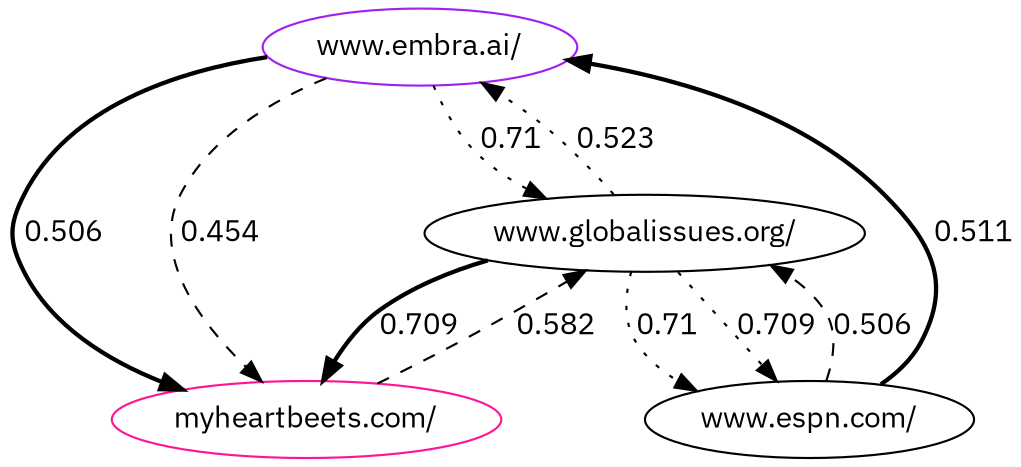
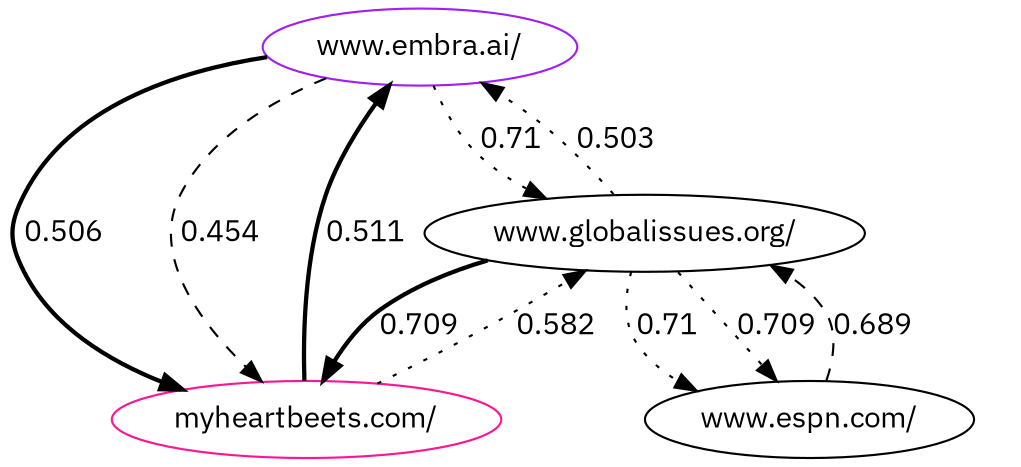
edge "www.globalissues.org/" -> "www.embra.ai/": label "0.523" -> "0.503"
edge "www.espn.com/" -> "www.embra.ai/": now "myheartbeets.com/" -> "www.embra.ai/"
edge "www.espn.com/" -> "www.globalissues.org/": label "0.506" -> "0.689"
edge "myheartbeets.com/" -> "www.globalissues.org/": style dashed -> dotted
